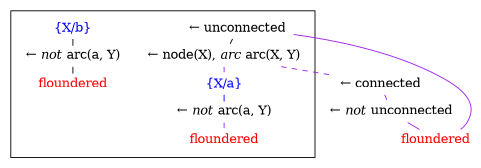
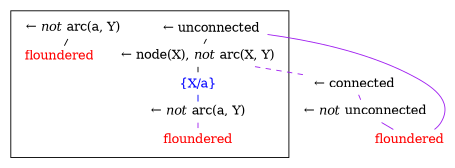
node "{X/b}": removed
node "← node(X),": text "arc" -> "not"
edge "← node(X)," -- "{X/a}": color purple -> black
